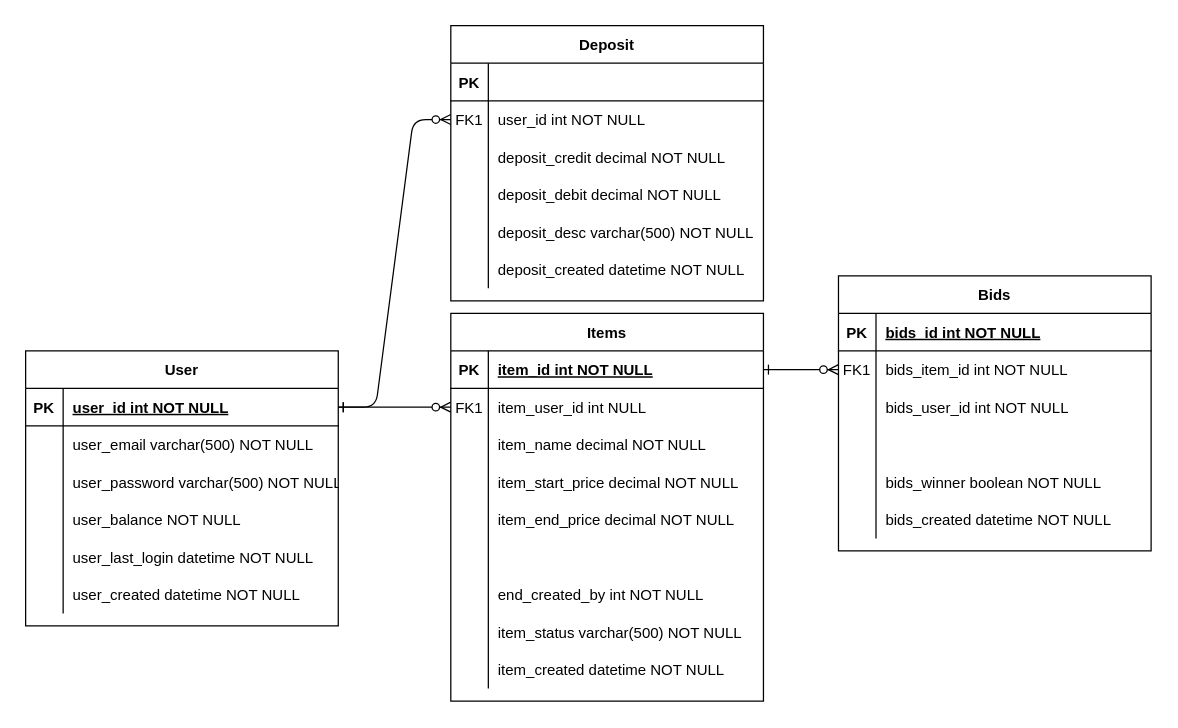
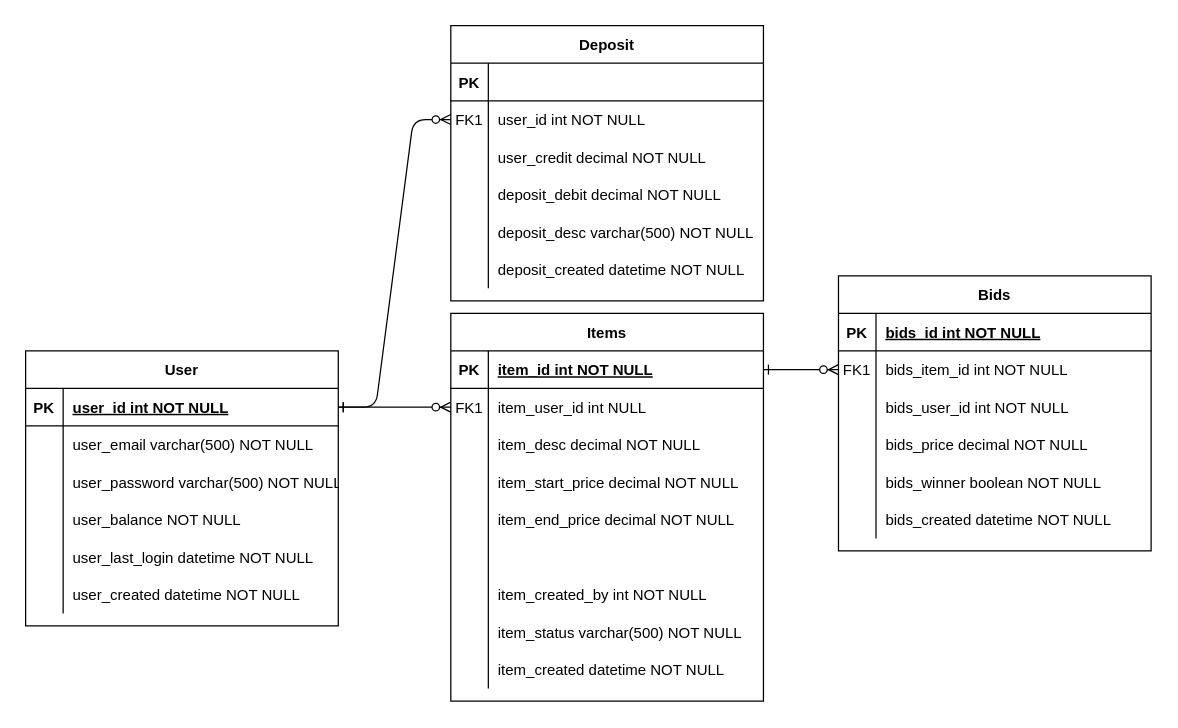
node "deposit_credit decimal NOT NULL": label "deposit_credit decimal NOT NULL" -> "user_credit decimal NOT NULL"
node "bids_price decimal NOT NULL": added
node "item_name decimal NOT NULL": label "item_name decimal NOT NULL" -> "item_desc decimal NOT NULL"
node "end_created_by int NOT NULL": label "end_created_by int NOT NULL" -> "item_created_by int NOT NULL"
